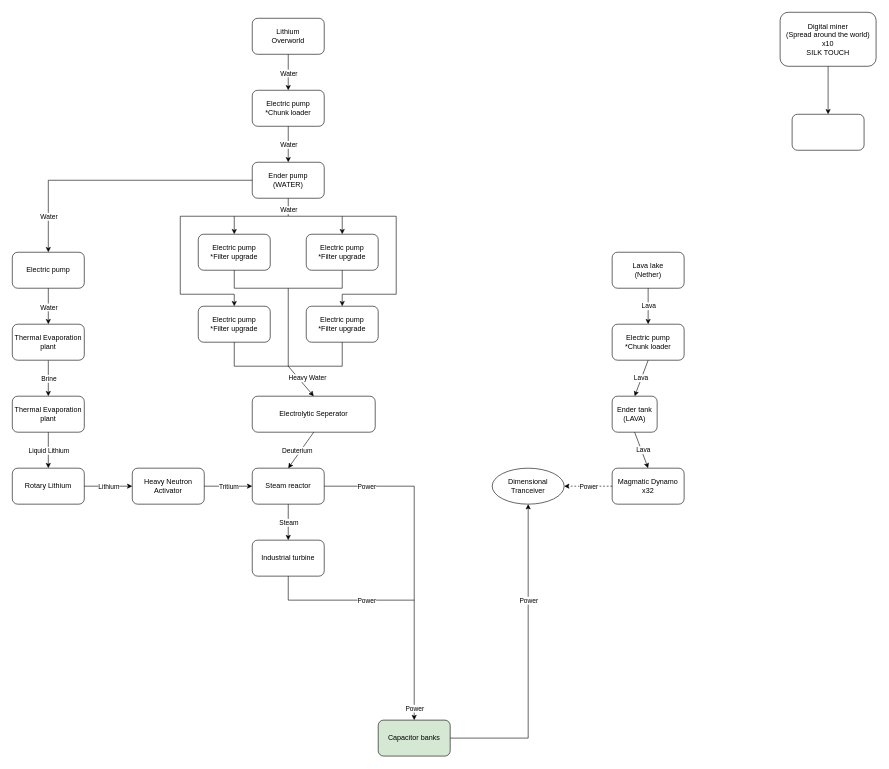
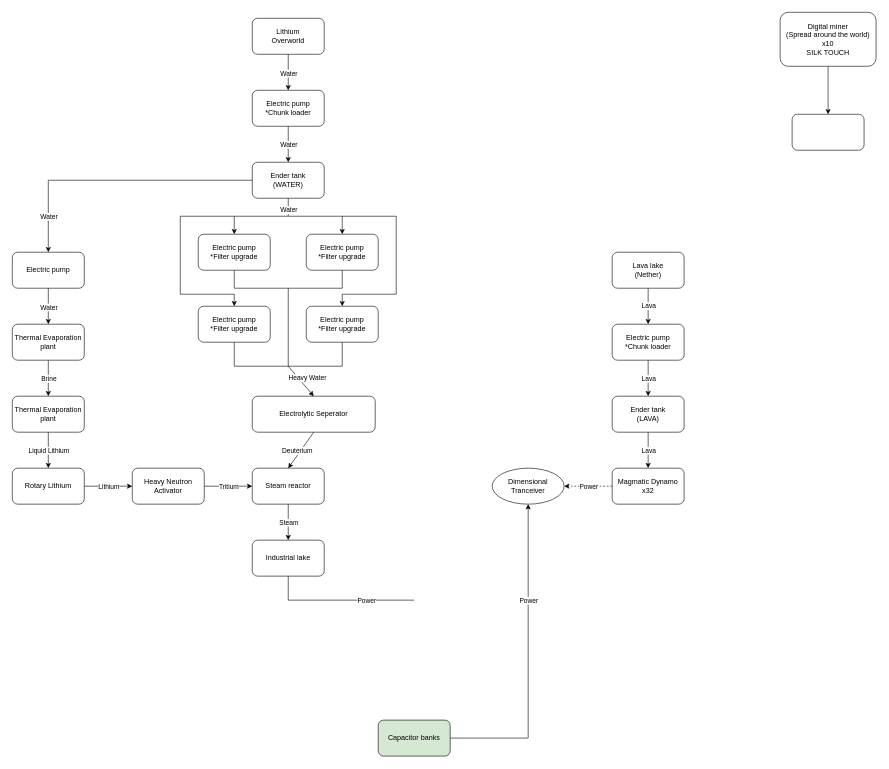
node "Ender pump (WATER)": label "Ender pump (WATER)" -> "Ender tank (WATER)"
node "Ender tank (LAVA)": size 45x36 -> 72x36
edge "Steam reactor" -> "Capacitor banks": removed, labels "Power", "Power"
node "Industrial turbine": label "Industrial turbine" -> "Industrial lake"
